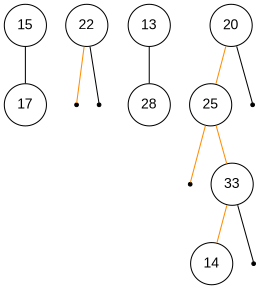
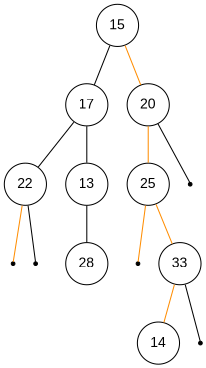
edge "15" -- "20": added
edge "17" -- "13": added
edge "17" -- "22": added
